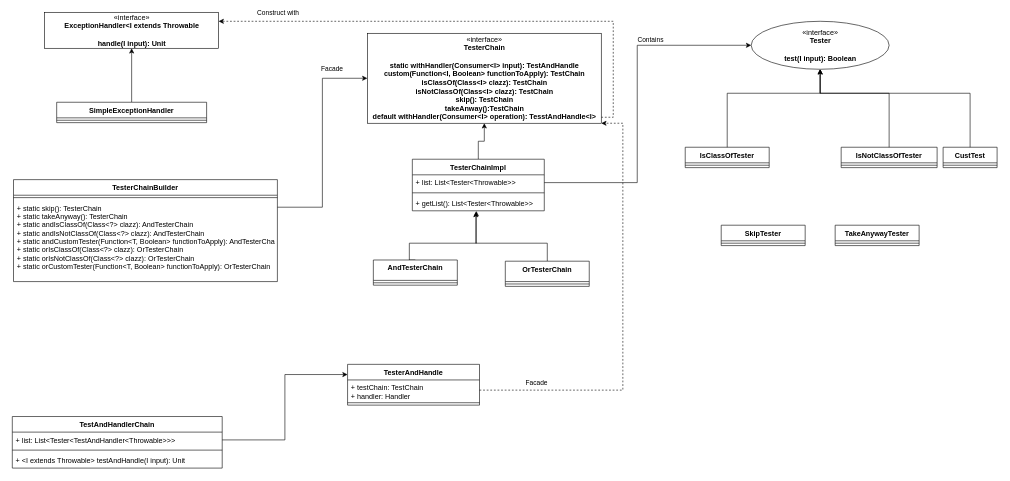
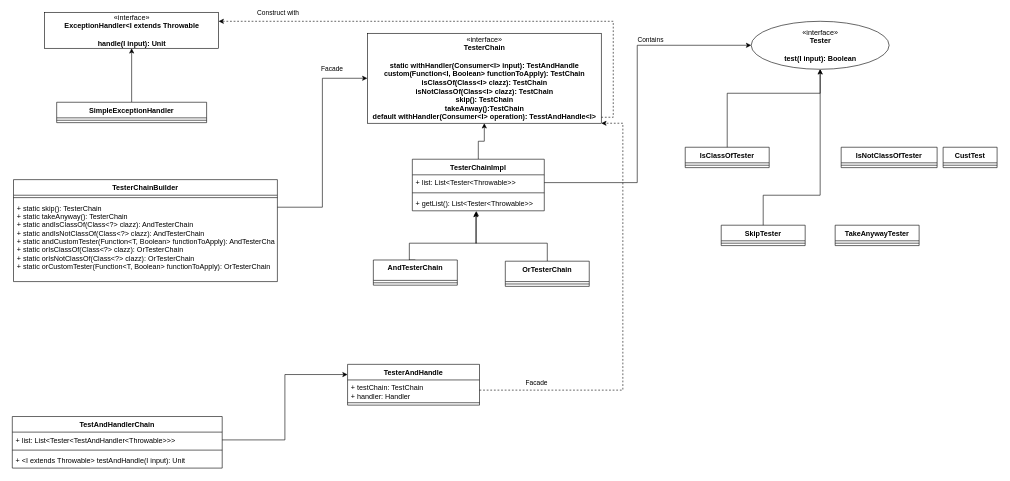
edge "CustTest" -> "«interface» Tester test(I input): Boolean": removed
edge "IsNotClassOfTester" -> "«interface» Tester test(I input): Boolean": removed
edge "SkipTester" -> "«interface» Tester test(I input): Boolean": added
